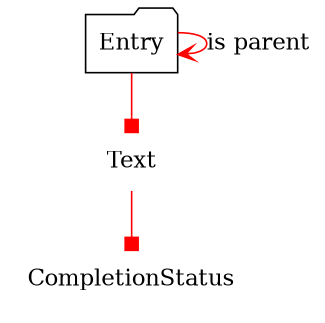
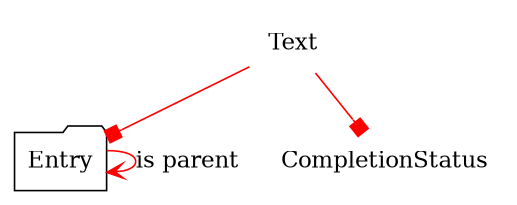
edge "Entry" -> "Text": reversed
